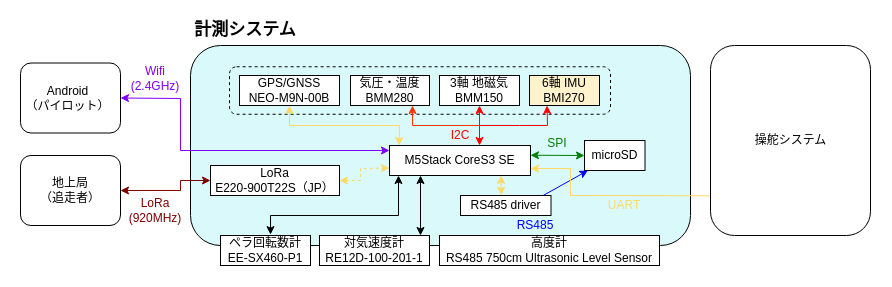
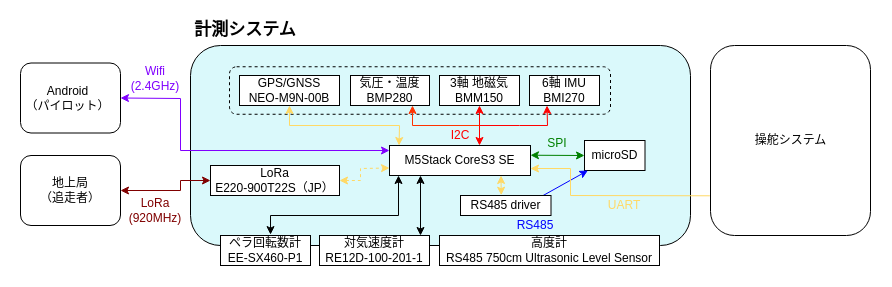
node "気圧・温度 BMM280": label "気圧・温度 BMM280" -> "気圧・温度 BMP280"
node "6軸 IMU BMI270": fillcolor #fff2cc -> #ffffff
